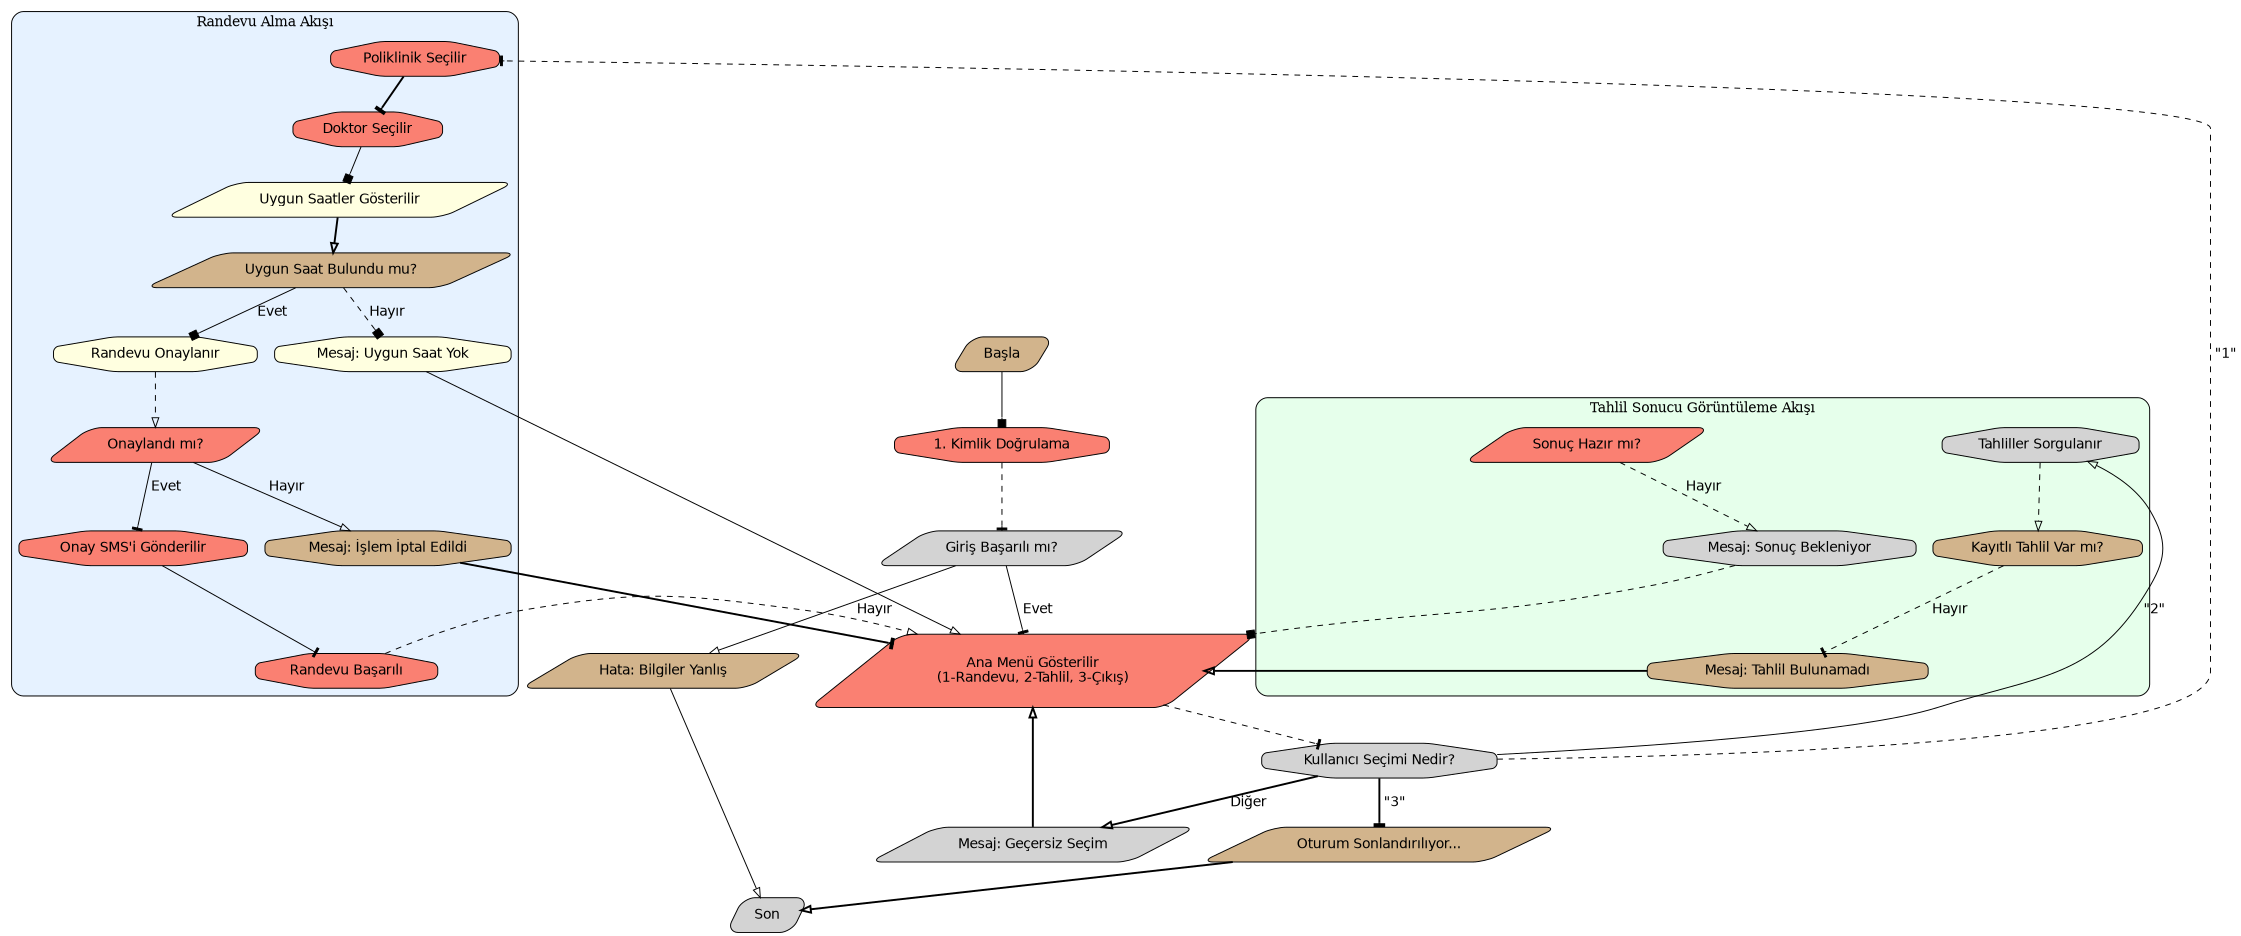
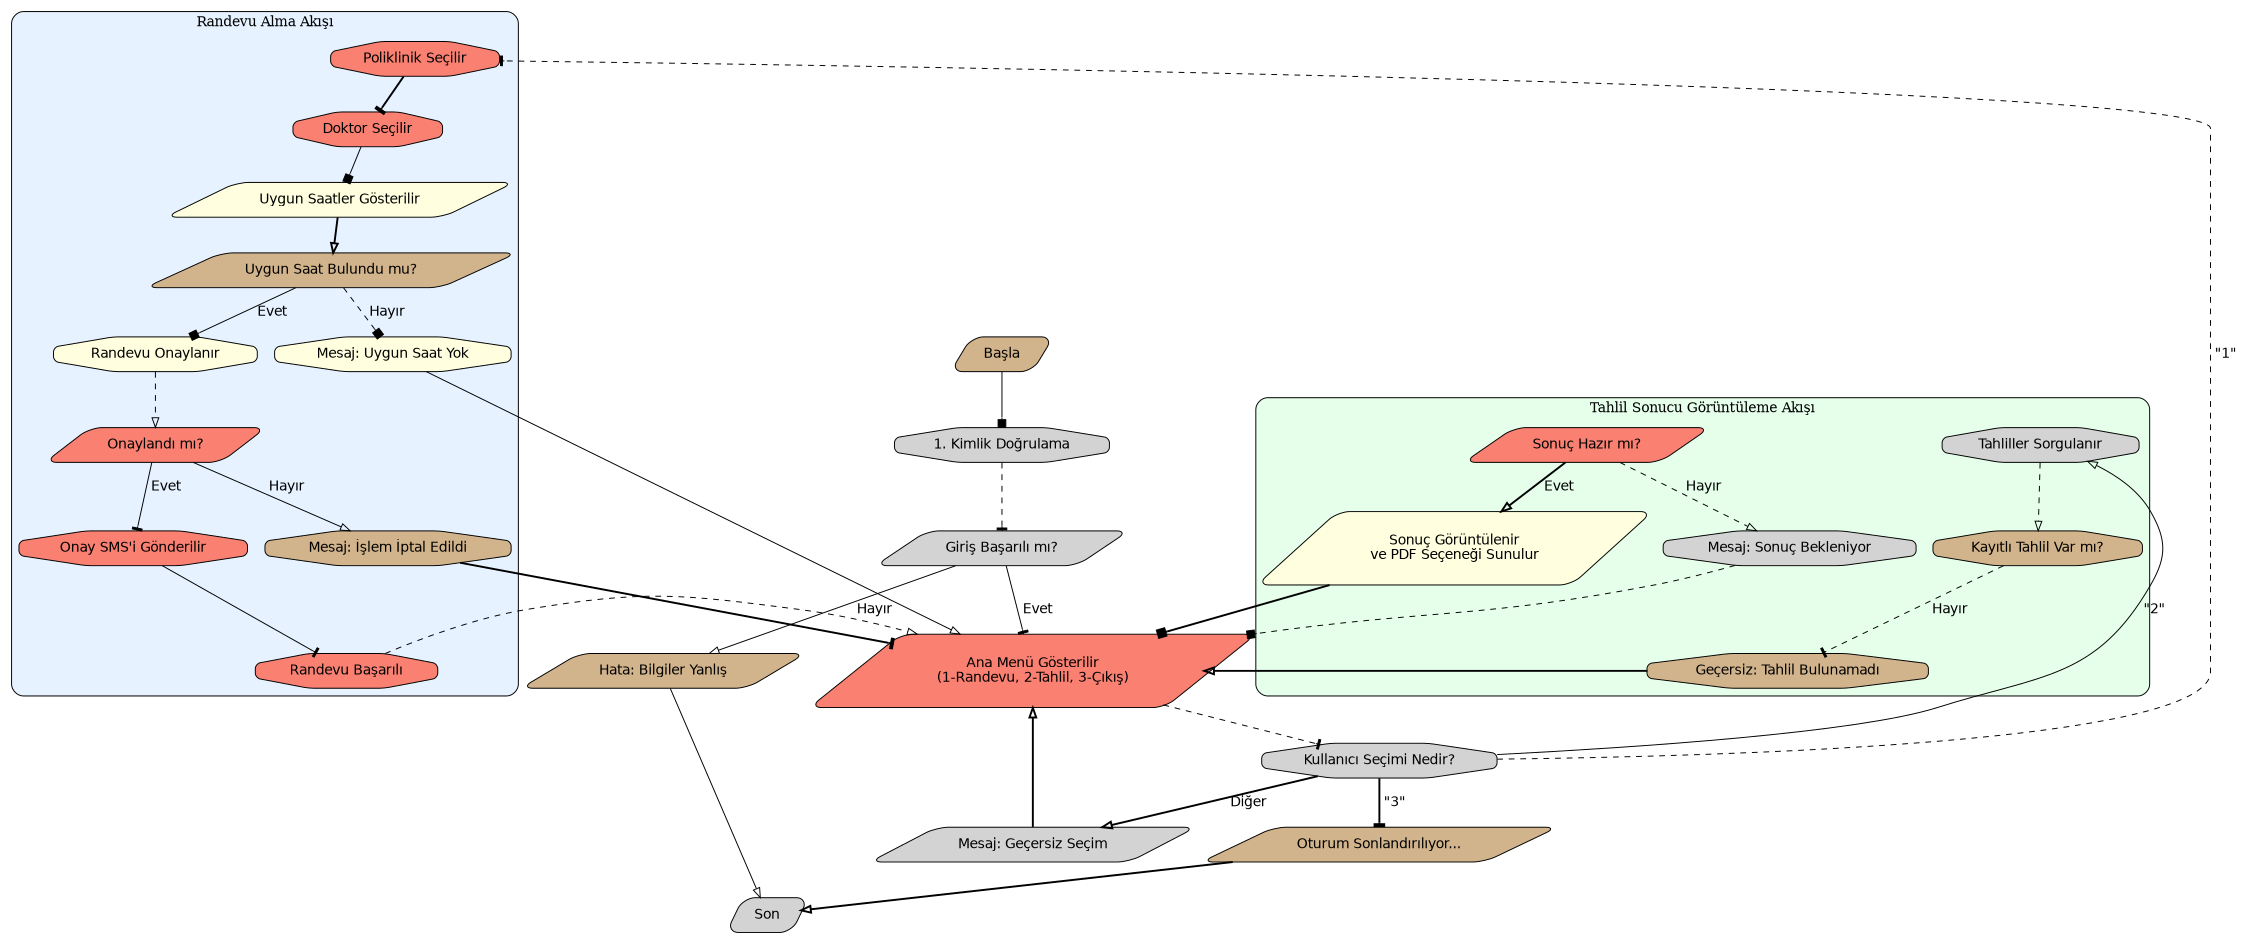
node "1. Kimlik Doğrulama": fillcolor salmon -> lightgrey
node "Sonuç Görüntülenir ve PDF Seçeneği Sunulur": added
node "Mesaj: Tahlil Bulunamadı": label "Mesaj: Tahlil Bulunamadı" -> "Geçersiz: Tahlil Bulunamadı"
